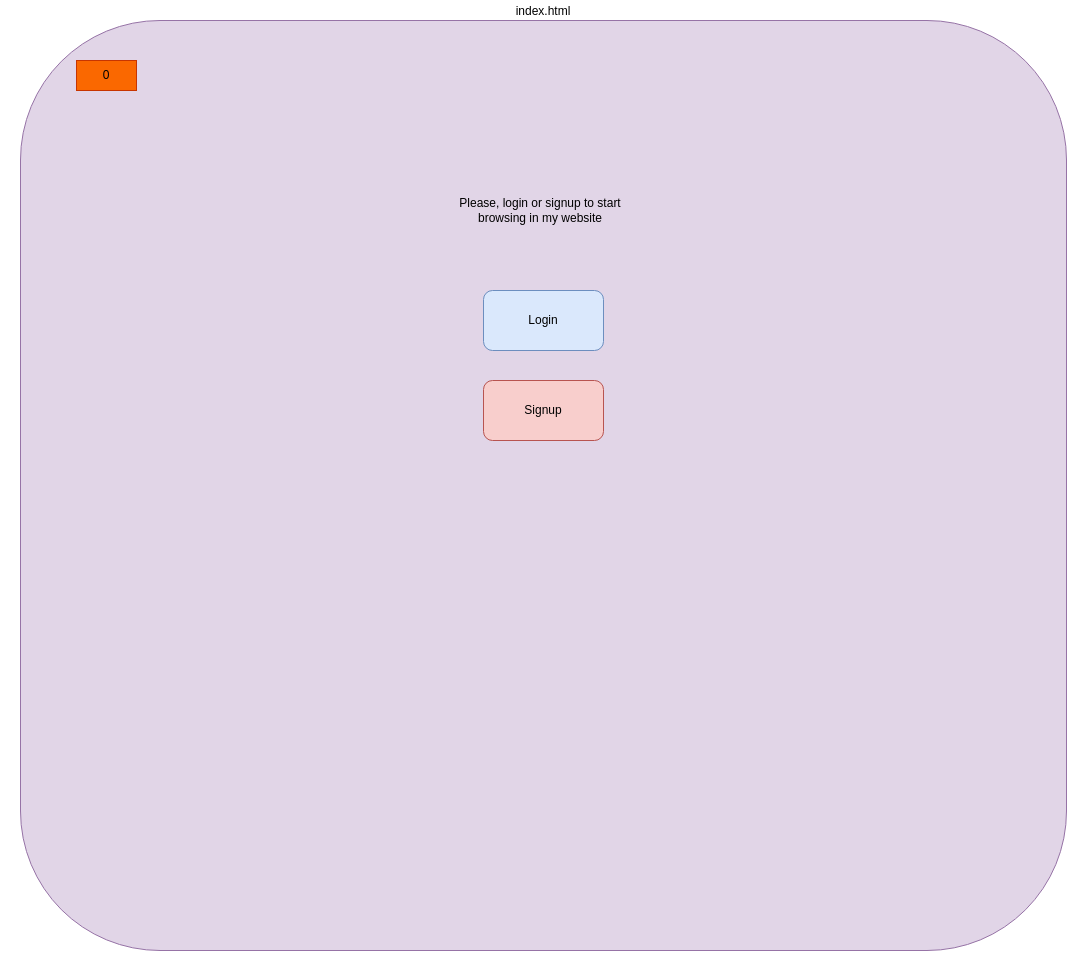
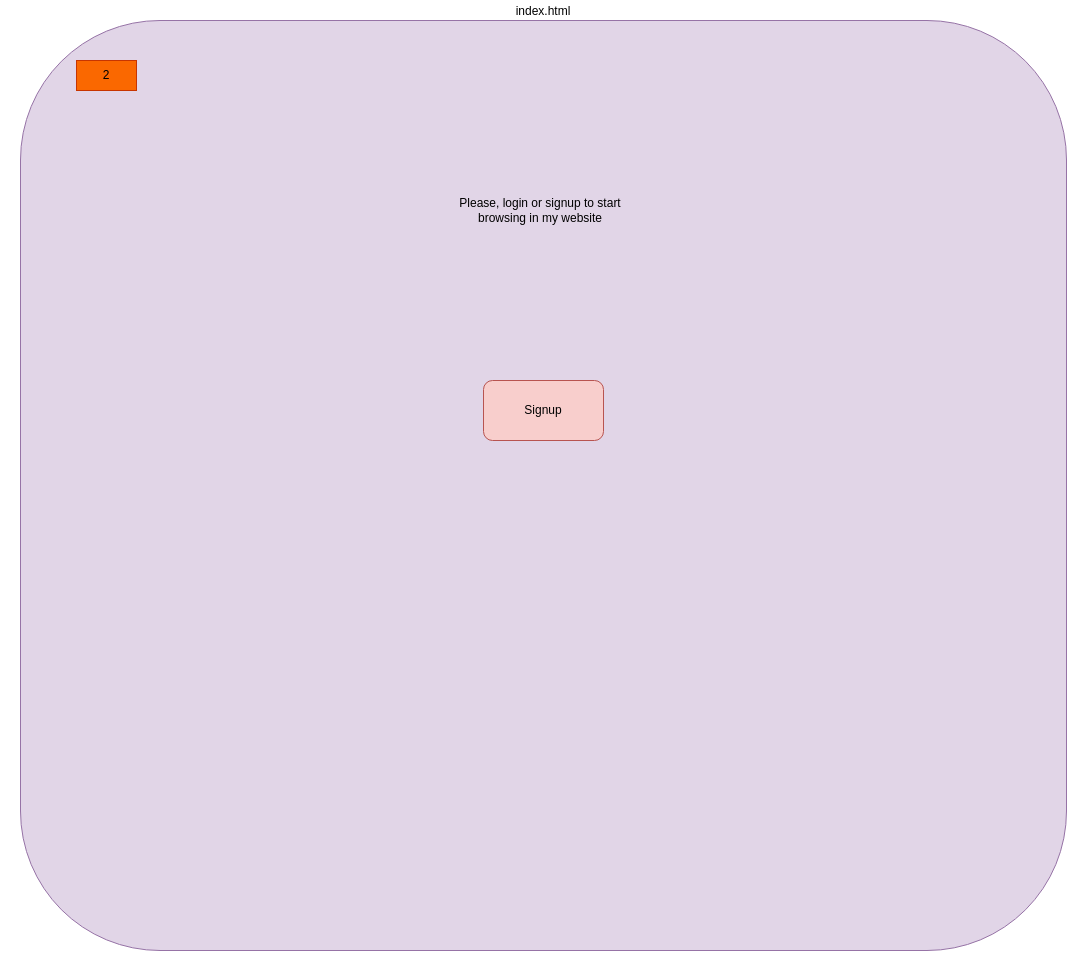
node "0": label "0" -> "2"
node "Login": removed
